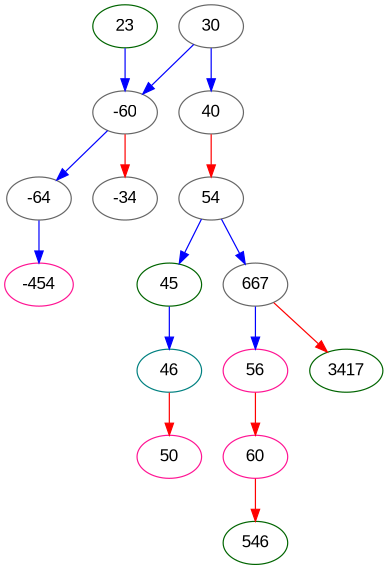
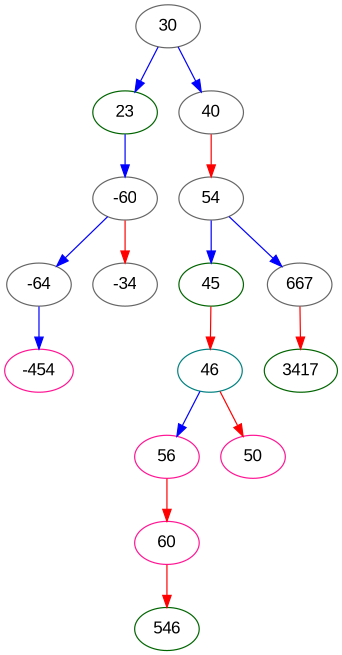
edge "30" -> "-60": now "30" -> "23"
edge "45" -> "46": color blue -> red
edge "667" -> "56": now "46" -> "56"
